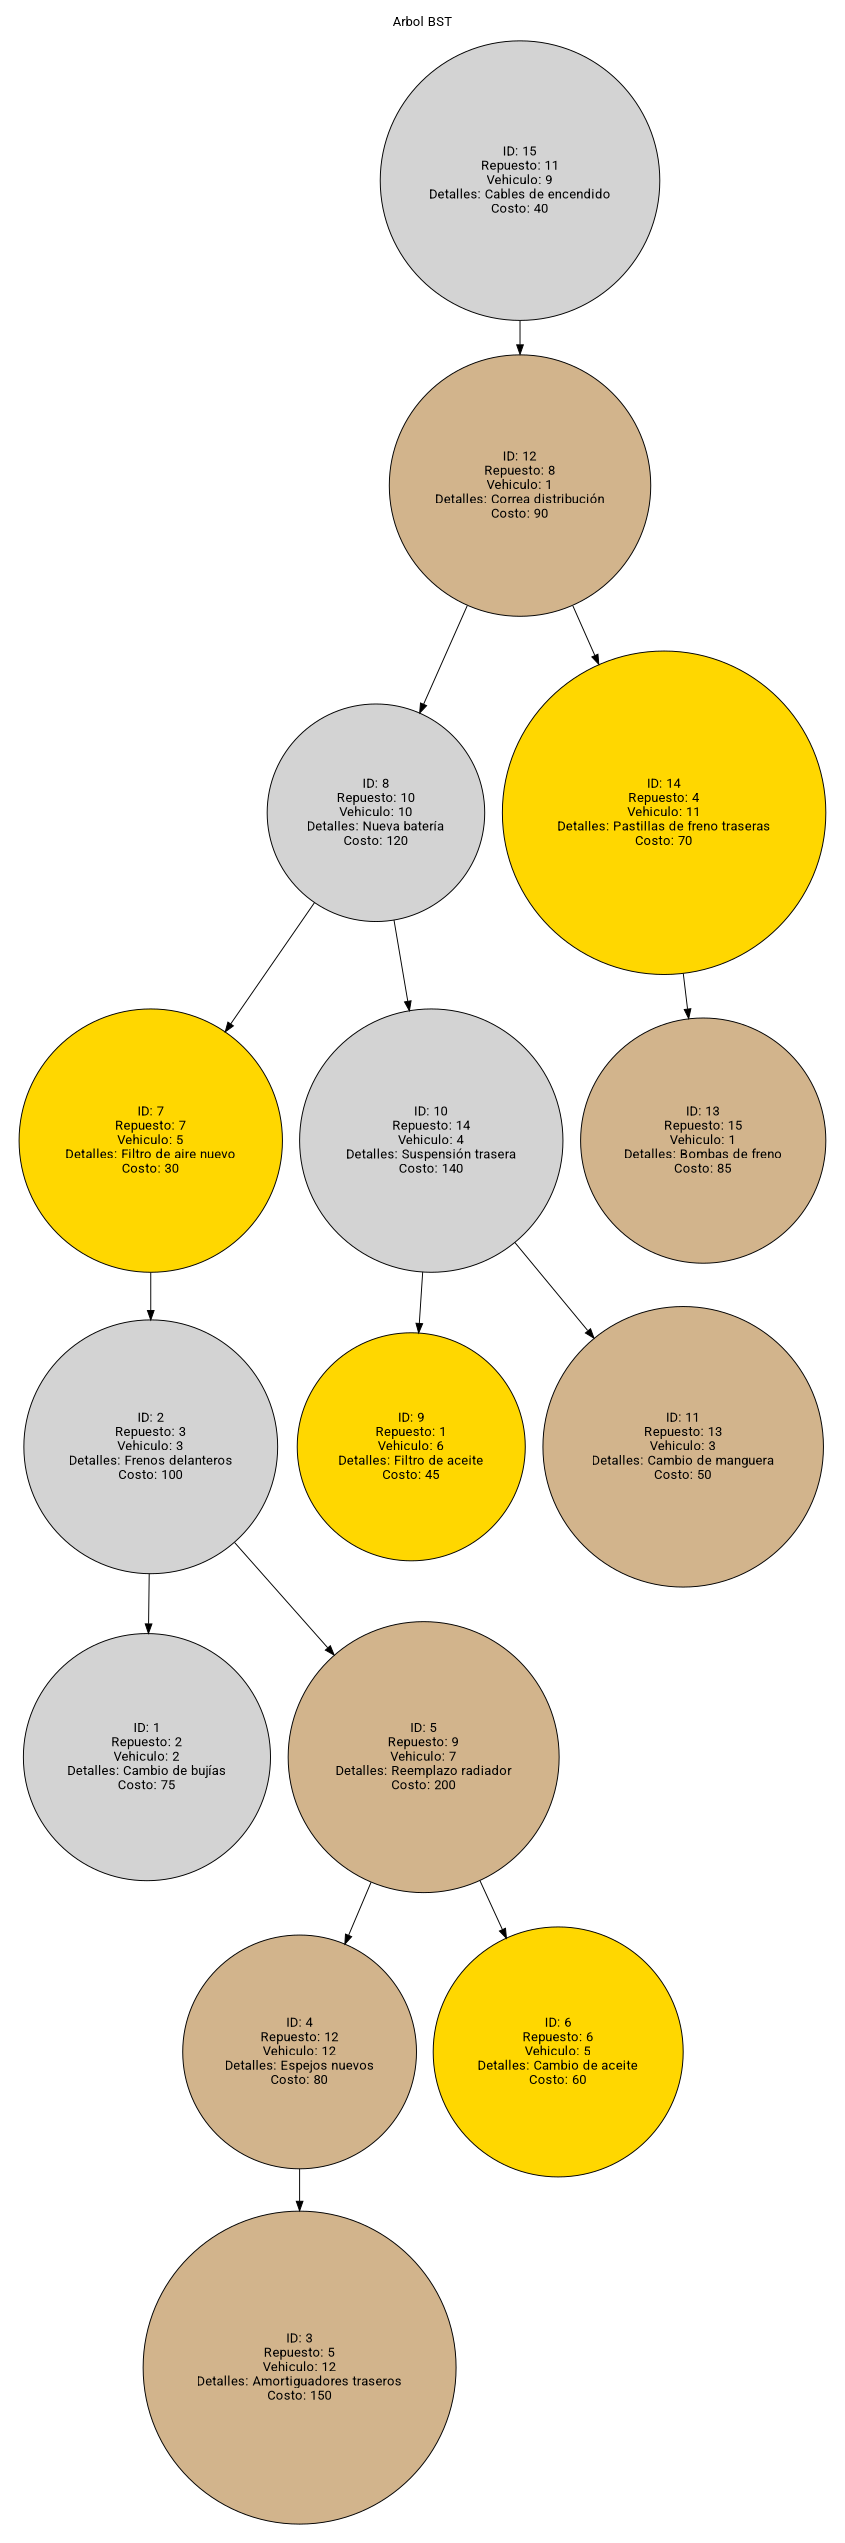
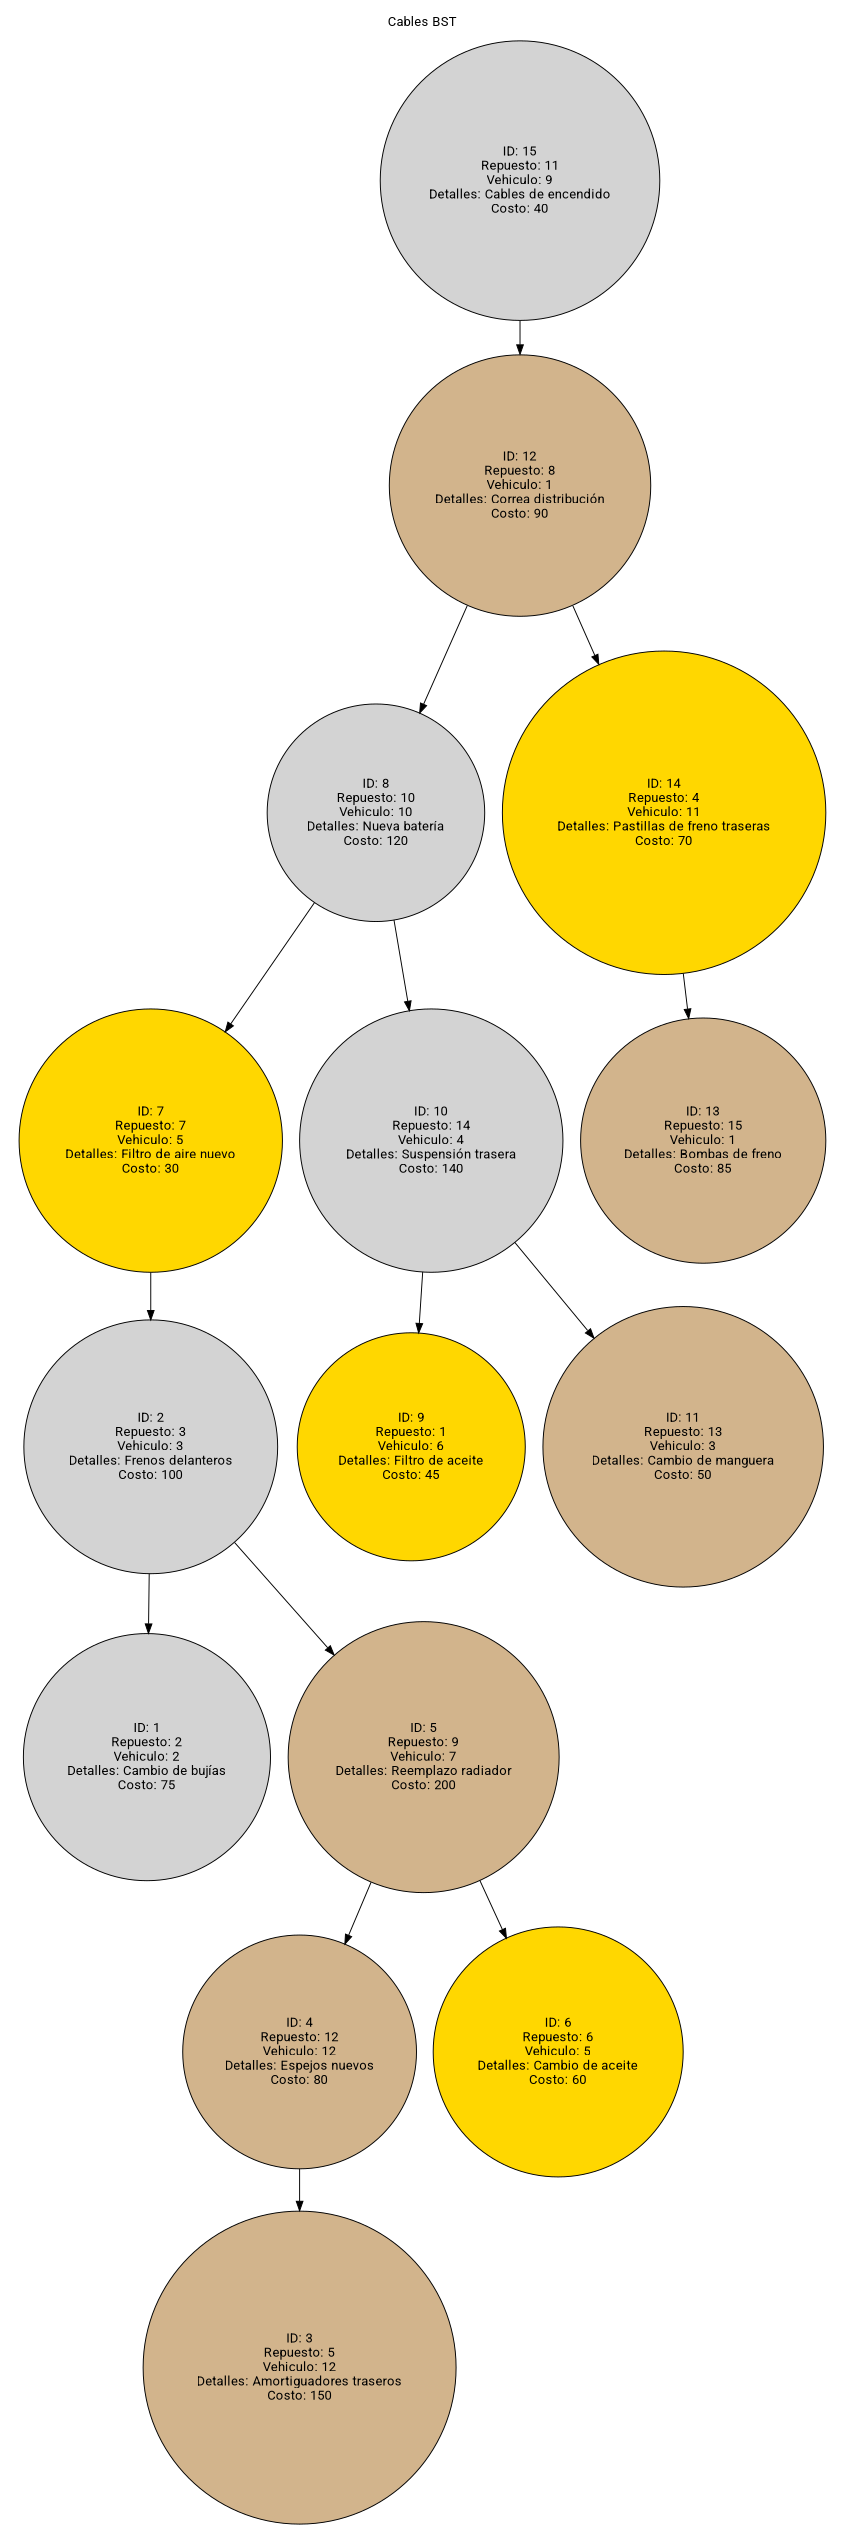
cluster "Arbol BST": label "Arbol BST" -> "Cables BST"
